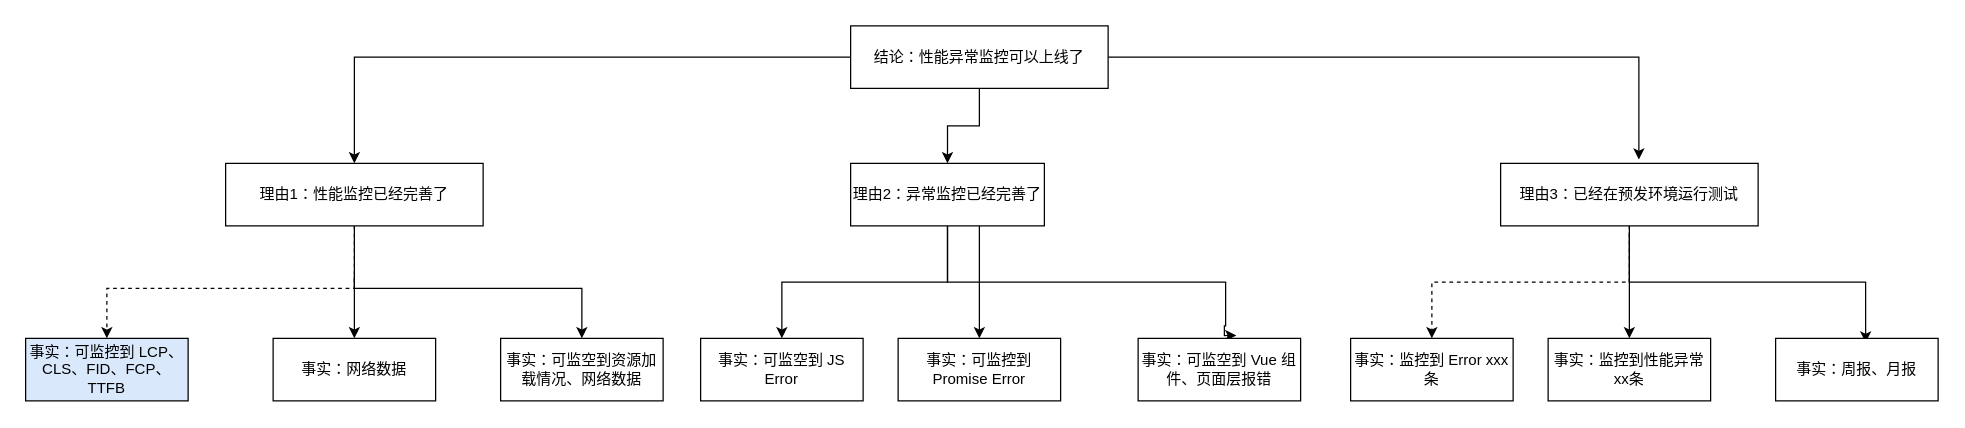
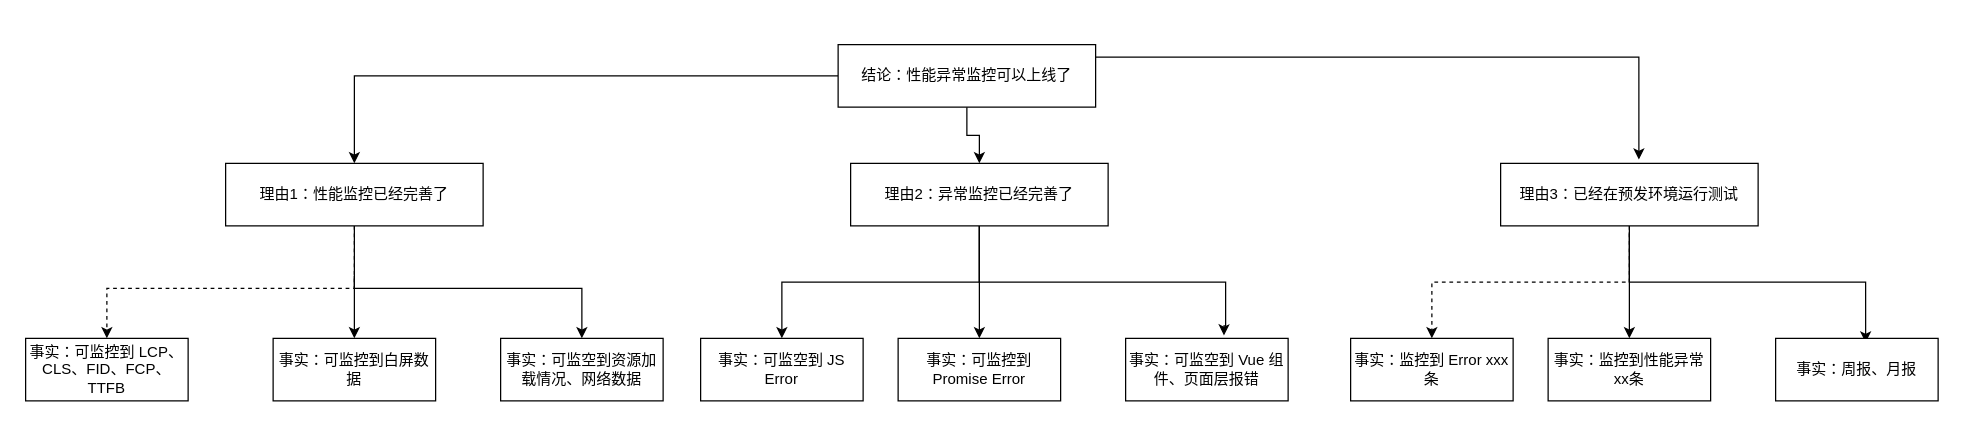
node "结论：性能异常监控可以上线了": moved (979, 57) -> (967, 76)
node "理由2：异常监控已经完善了": size 194x63 -> 258x63
node "事实：可监控到 LCP、CLS、FID、FCP、TTFB": fillcolor #dae8fc -> #ffffff
node "事实：网络数据": label "事实：网络数据" -> "事实：可监控到白屏数据"
node "事实：可监空到 Vue 组件、页面层报错": moved (1219, 369) -> (1207, 369)
